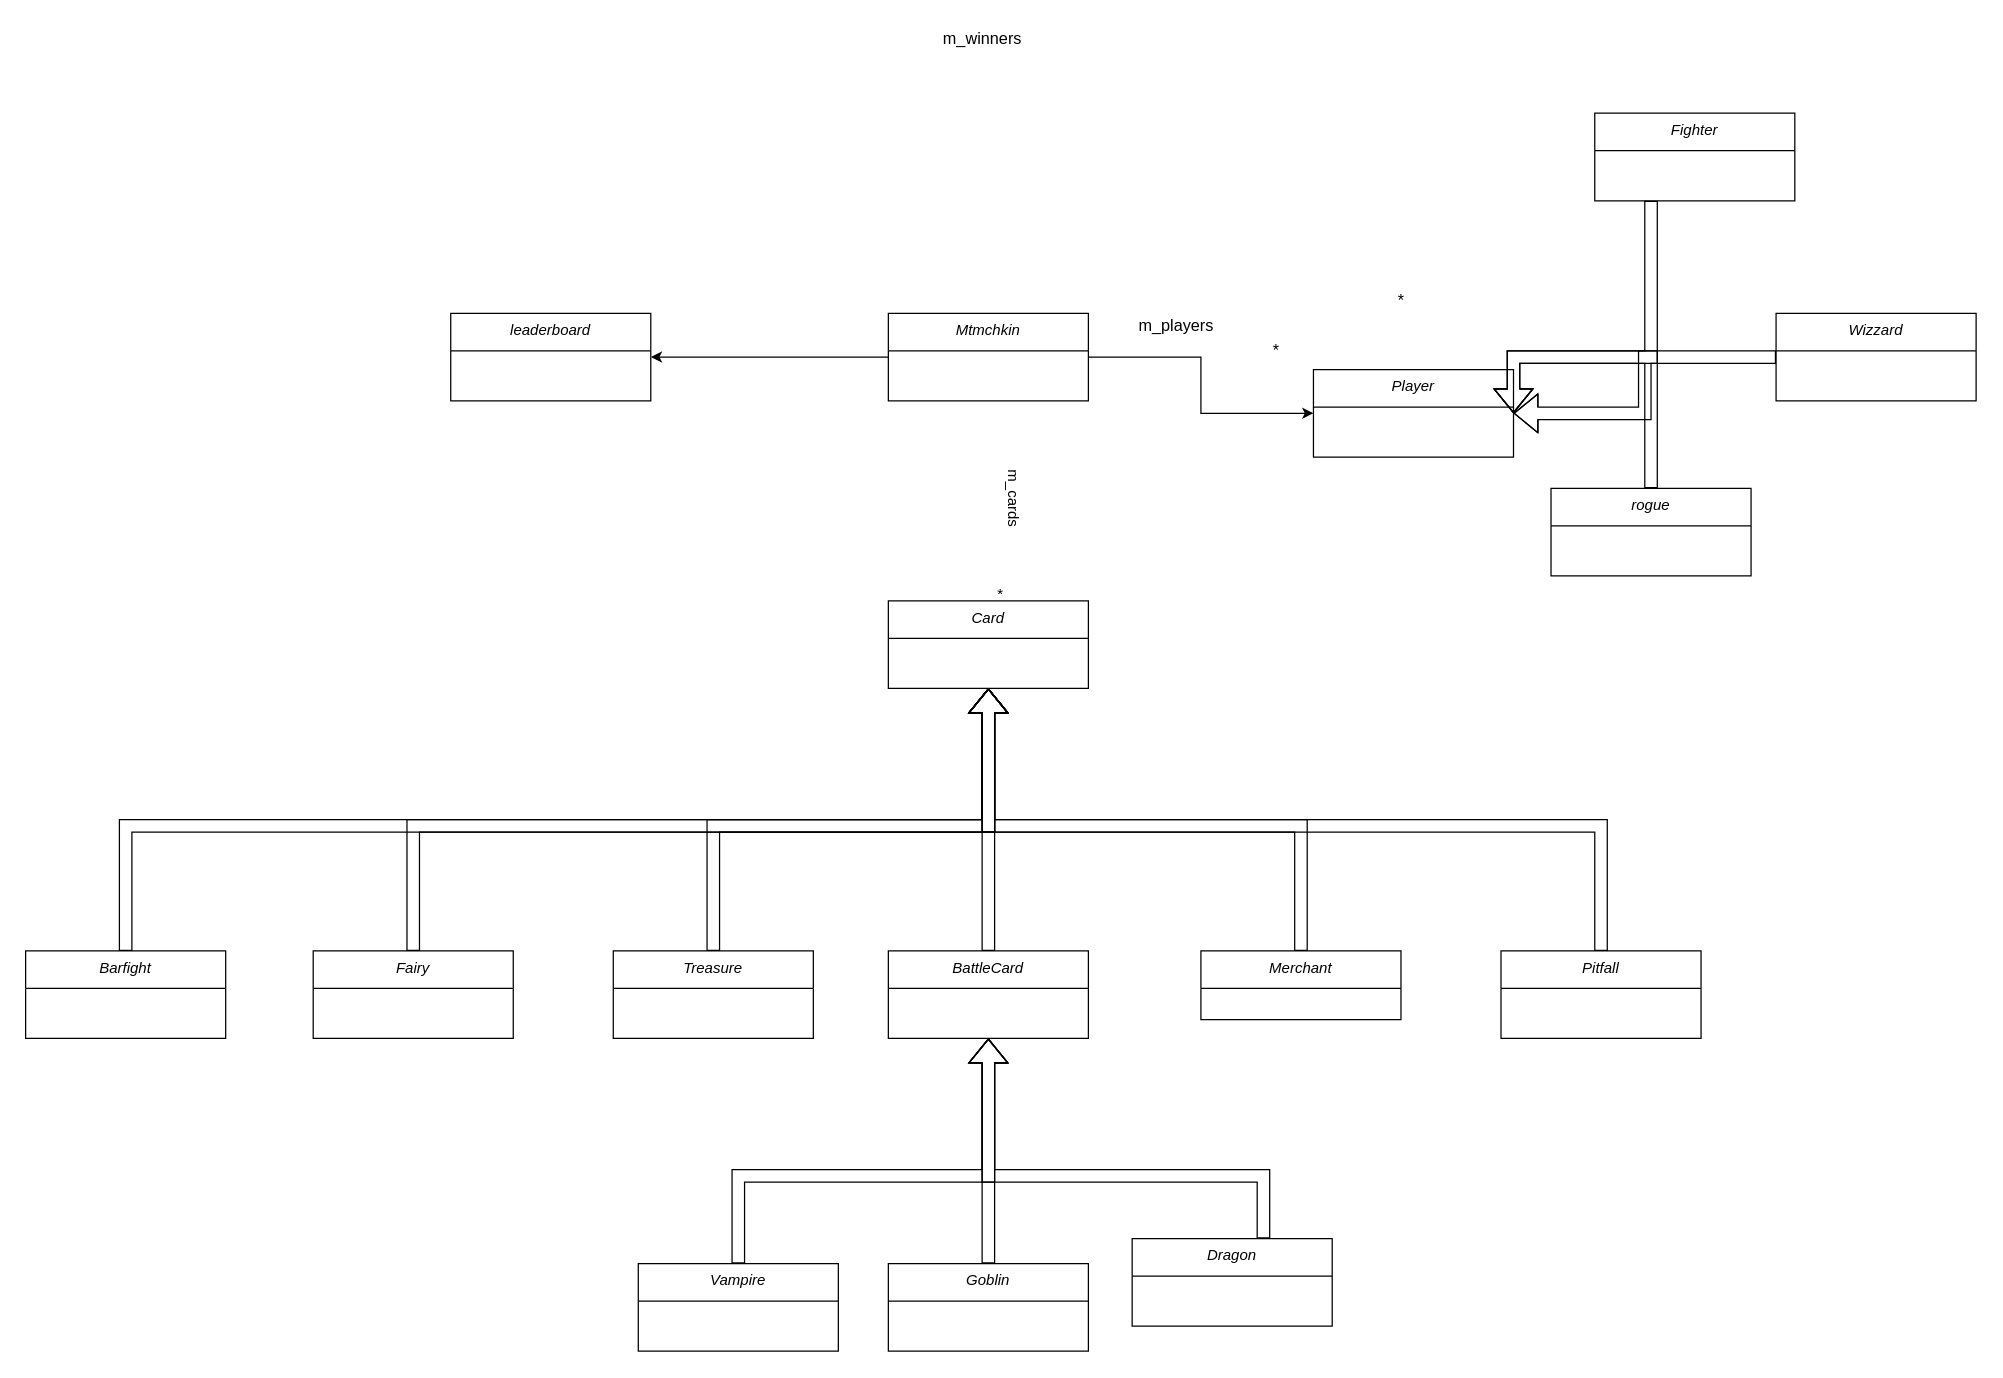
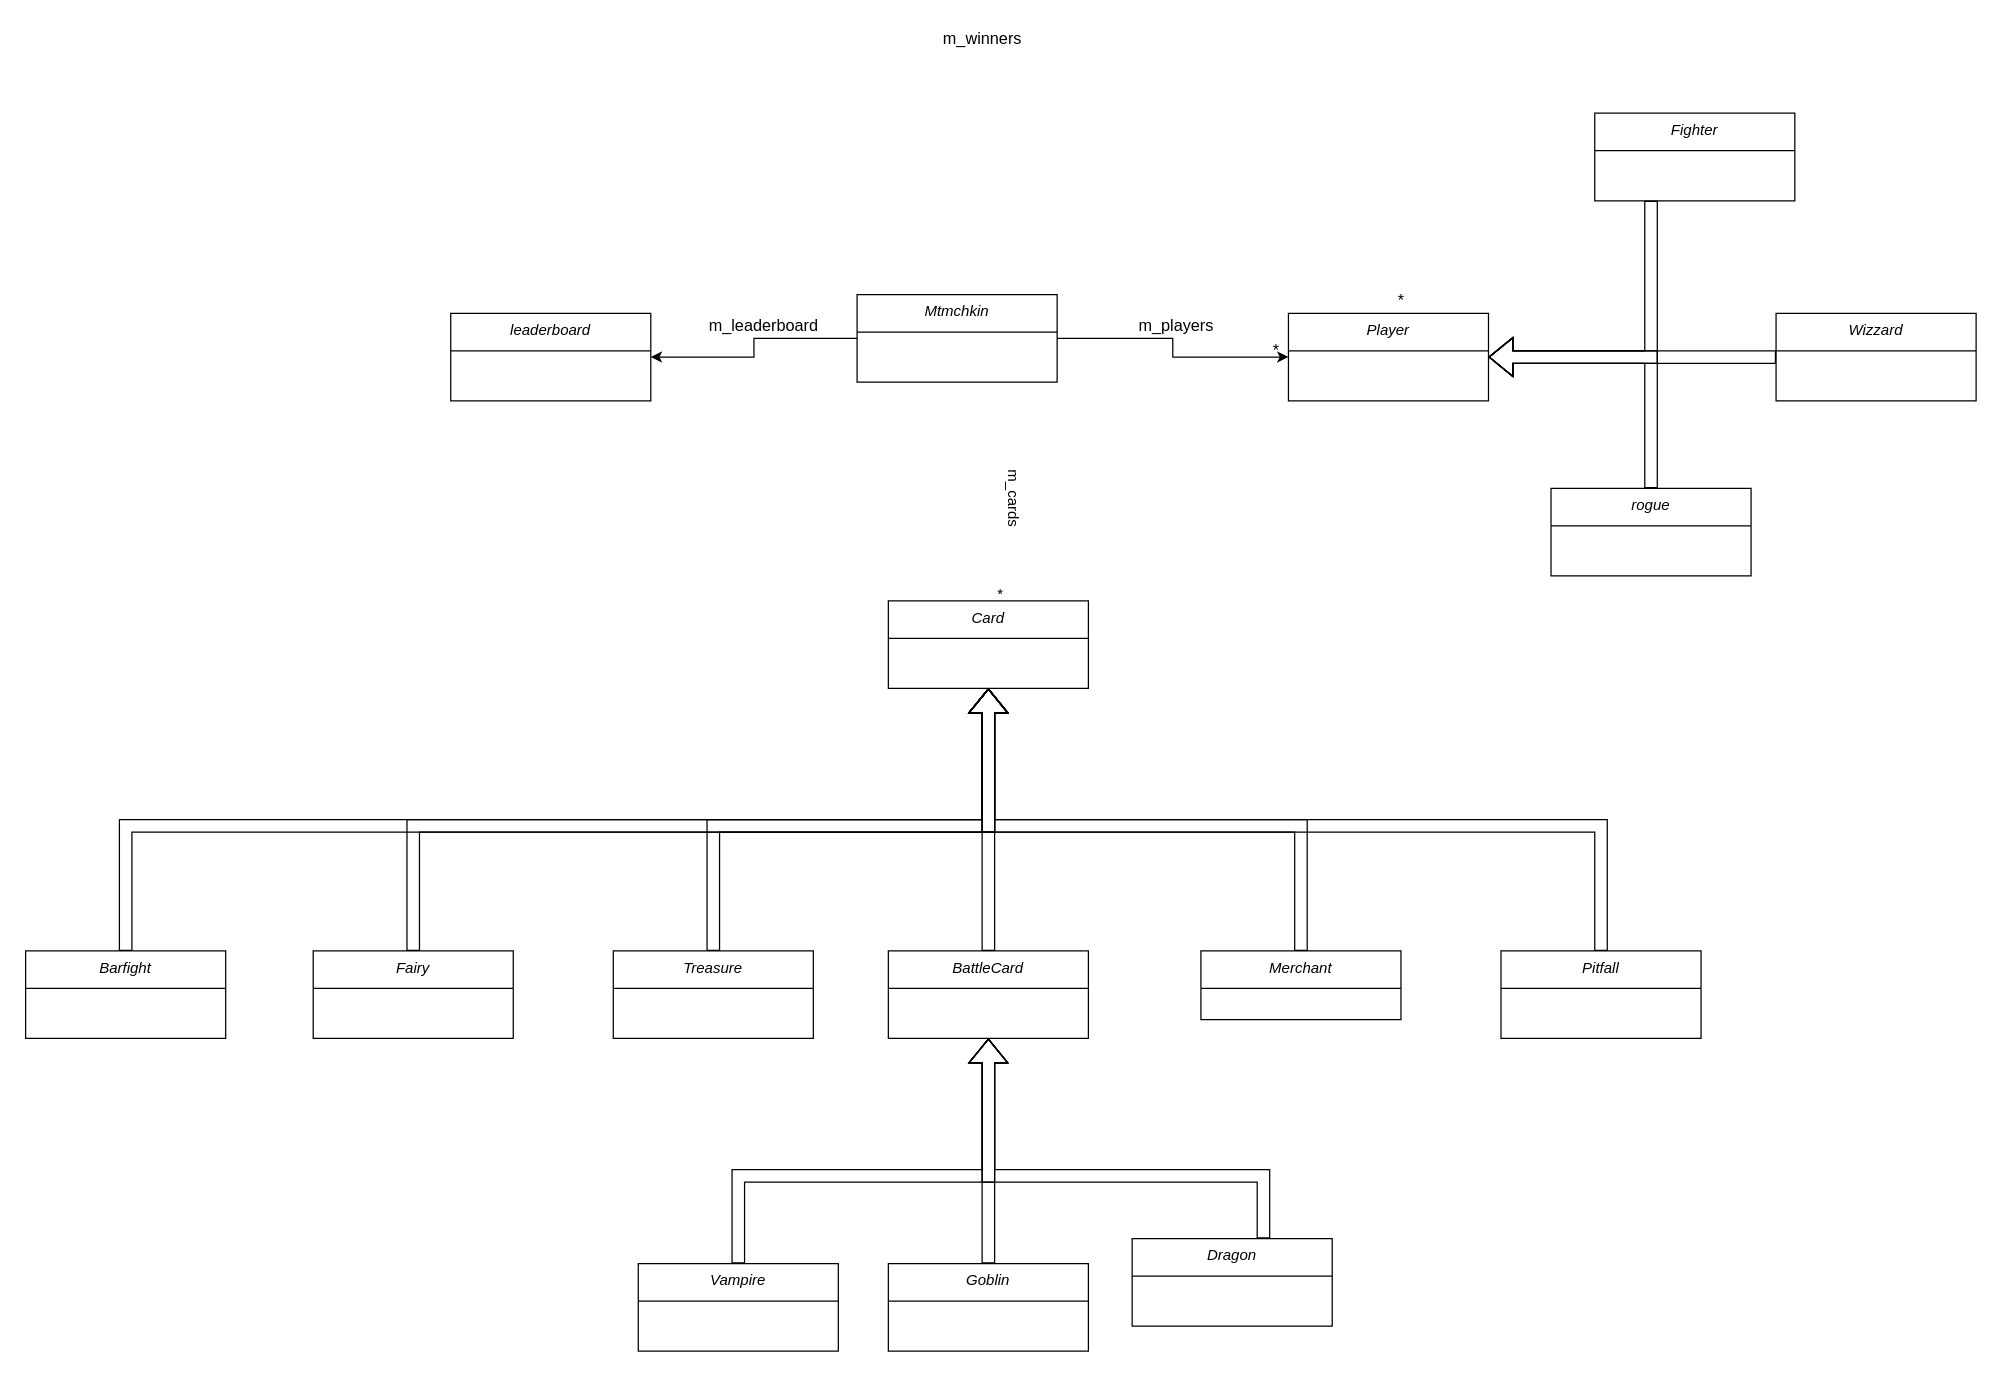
node "m_leaderboard": added
node "Mtmchkin": moved (988, 357) -> (957, 338)
node "Player": moved (1413, 413) -> (1388, 357)
